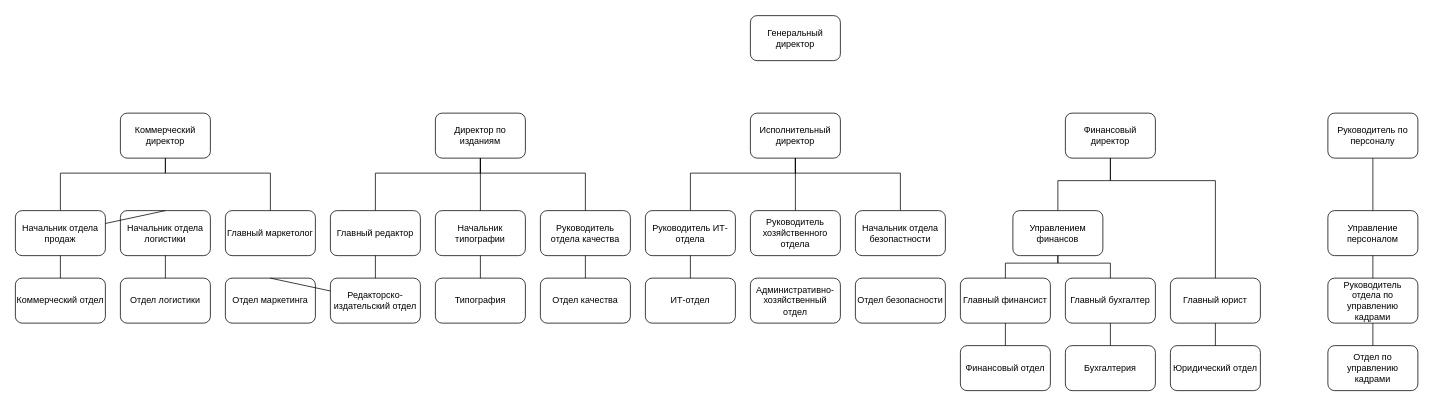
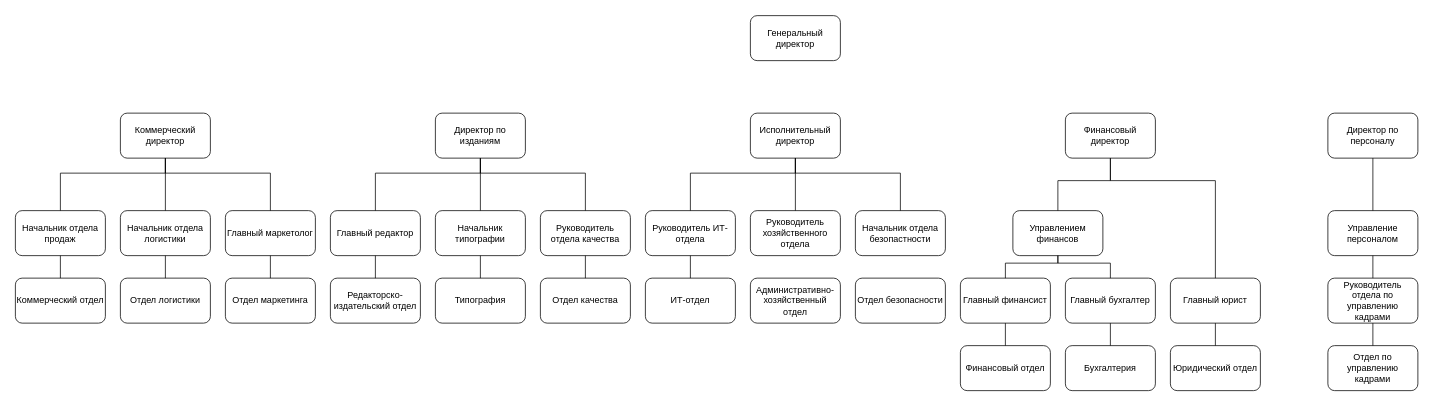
node "Руководитель по персоналу": label "Руководитель по персоналу" -> "Директор по персоналу"
edge "Начальник отдела продаж" -- "Начальник отдела логистики": now "Коммерческий директор" -- "Начальник отдела логистики"
edge "Отдел маркетинга" -- "Редакторско-издательский отдел": now "Отдел маркетинга" -- "Главный маркетолог"
